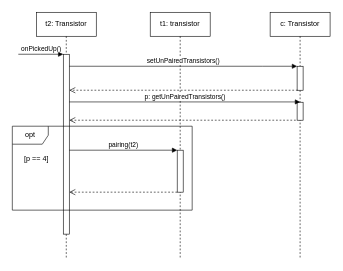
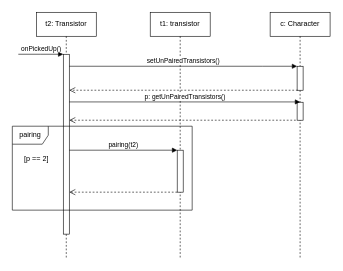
node "c: Transistor": label "c: Transistor" -> "c: Character"
node "opt": label "opt" -> "pairing"
node "[p == 4]": label "[p == 4]" -> "[p == 2]"
